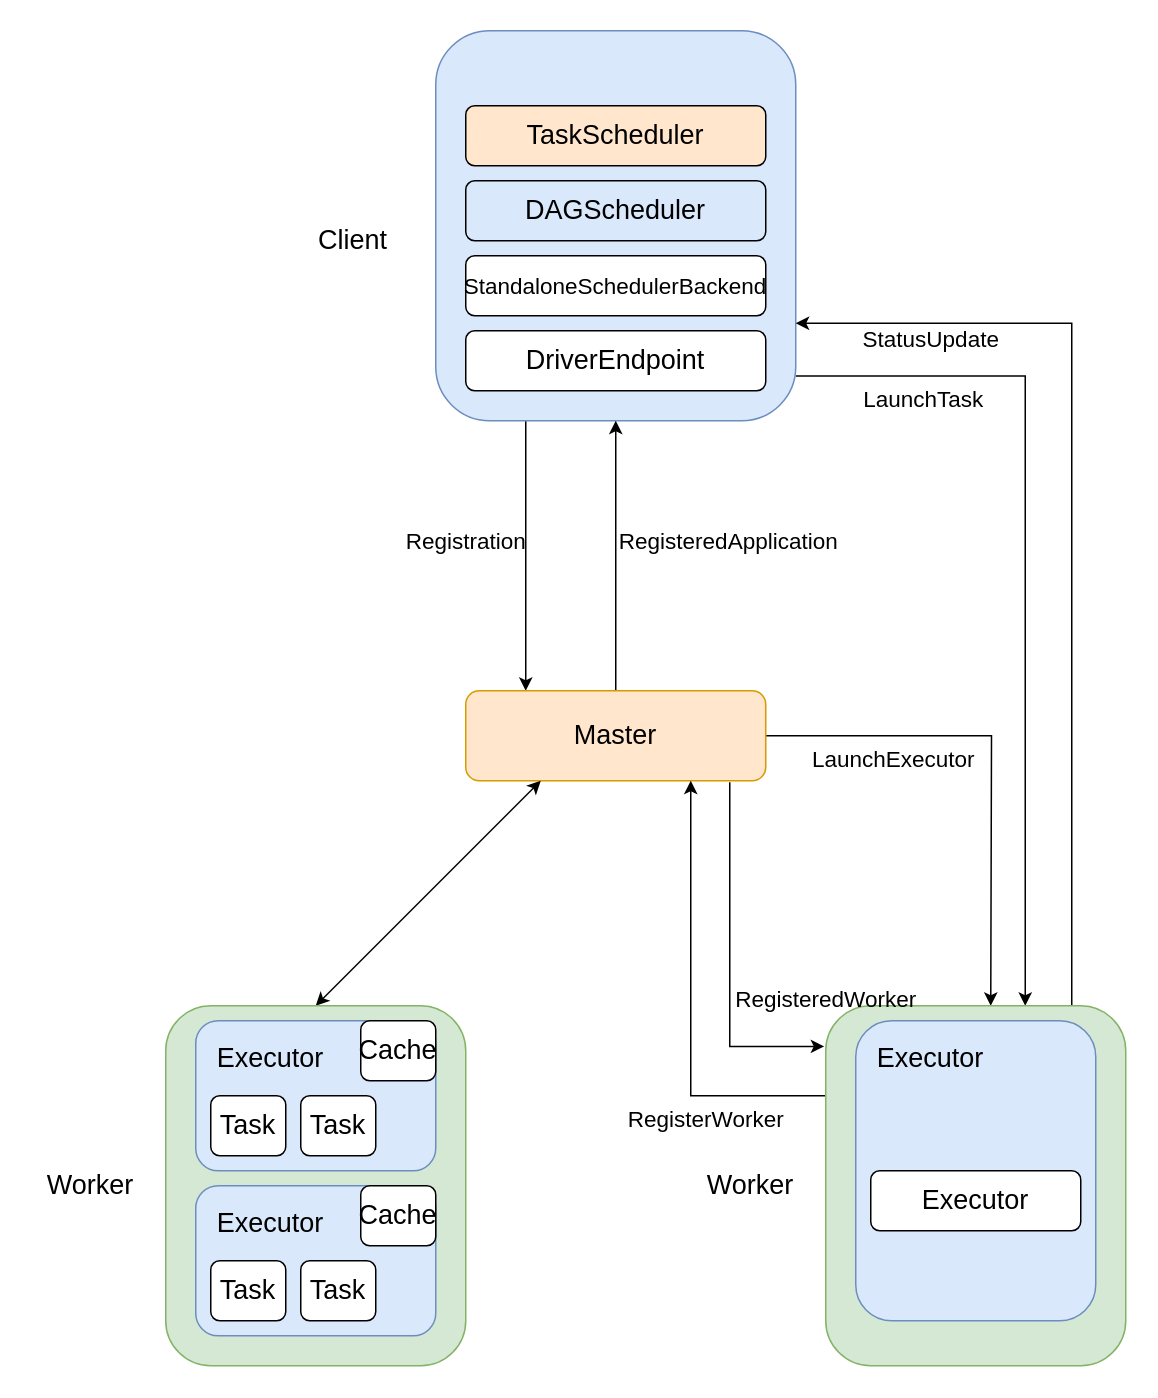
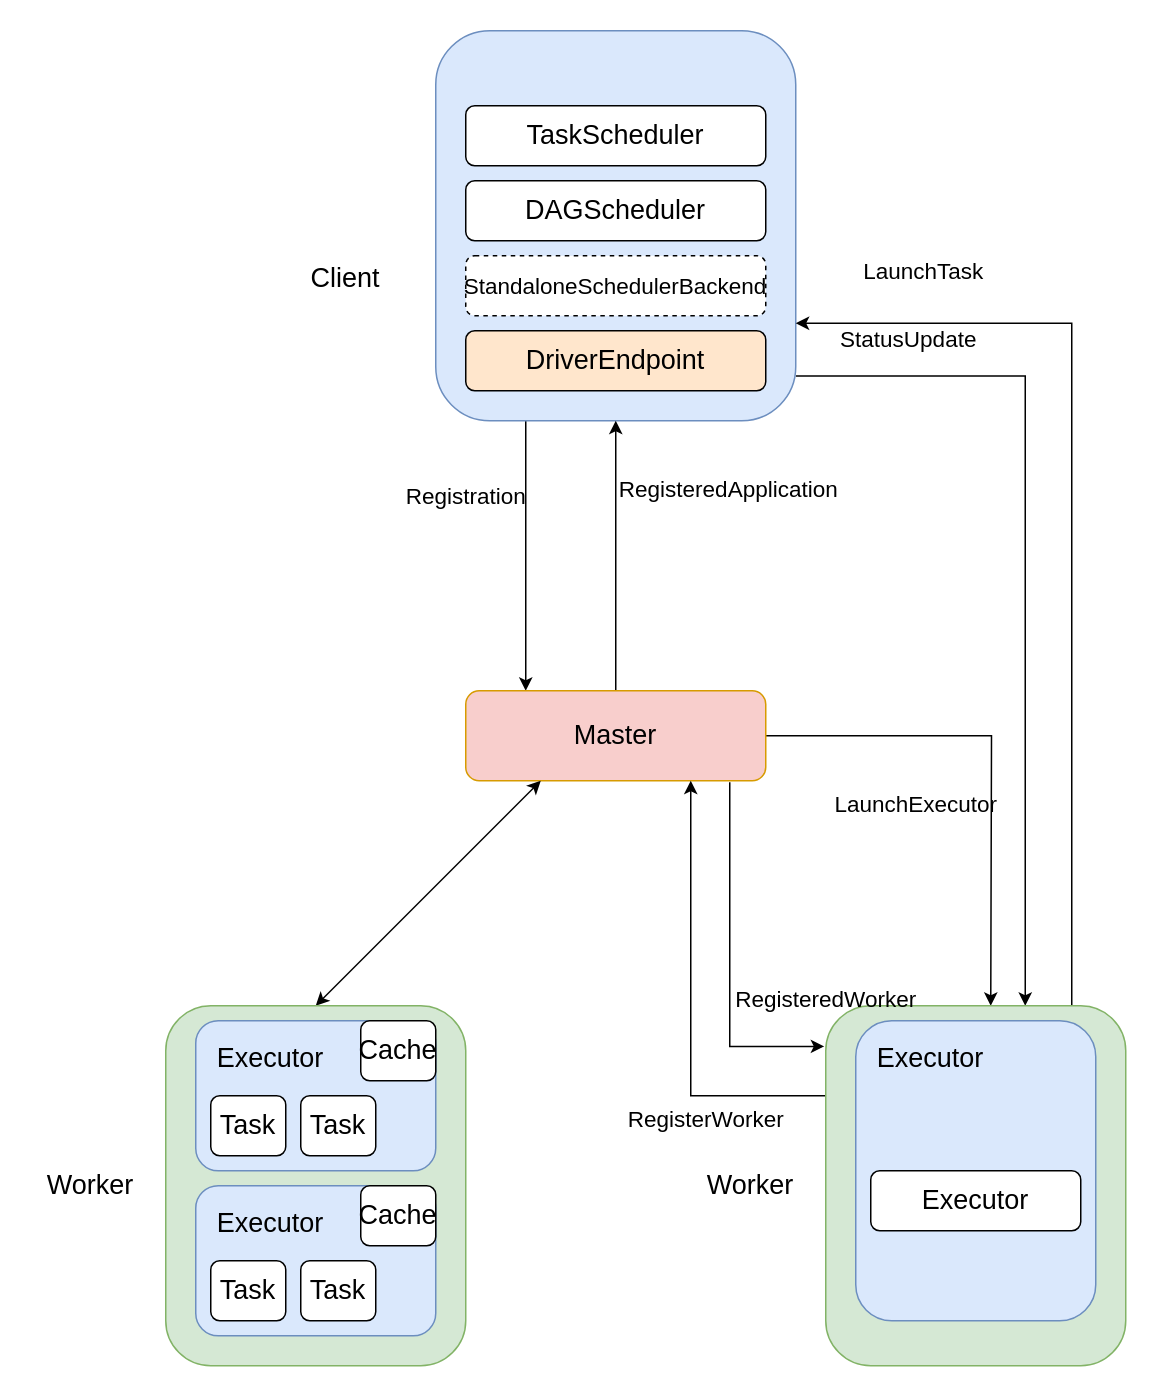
node "TaskScheduler": fillcolor #ffe6cc -> #ffffff
node "DAGScheduler": fillcolor #dae8fc -> #ffffff
node "Client": moved (353, 241) -> (346, 278)
node "StandaloneSchedulerBackend": style solid -> dashed
node "StatusUpdate": moved (931, 338) -> (908, 338)
node "DriverEndpoint": fillcolor #ffffff -> #ffe6cc
node "LaunchTask": moved (923, 398) -> (923, 271)
node "Registration": moved (466, 541) -> (466, 496)
node "RegisteredApplication": moved (728, 541) -> (728, 488)
node "Master": fillcolor #ffe6cc -> #f8cecc
node "LaunchExecutor": moved (893, 758) -> (916, 803)
